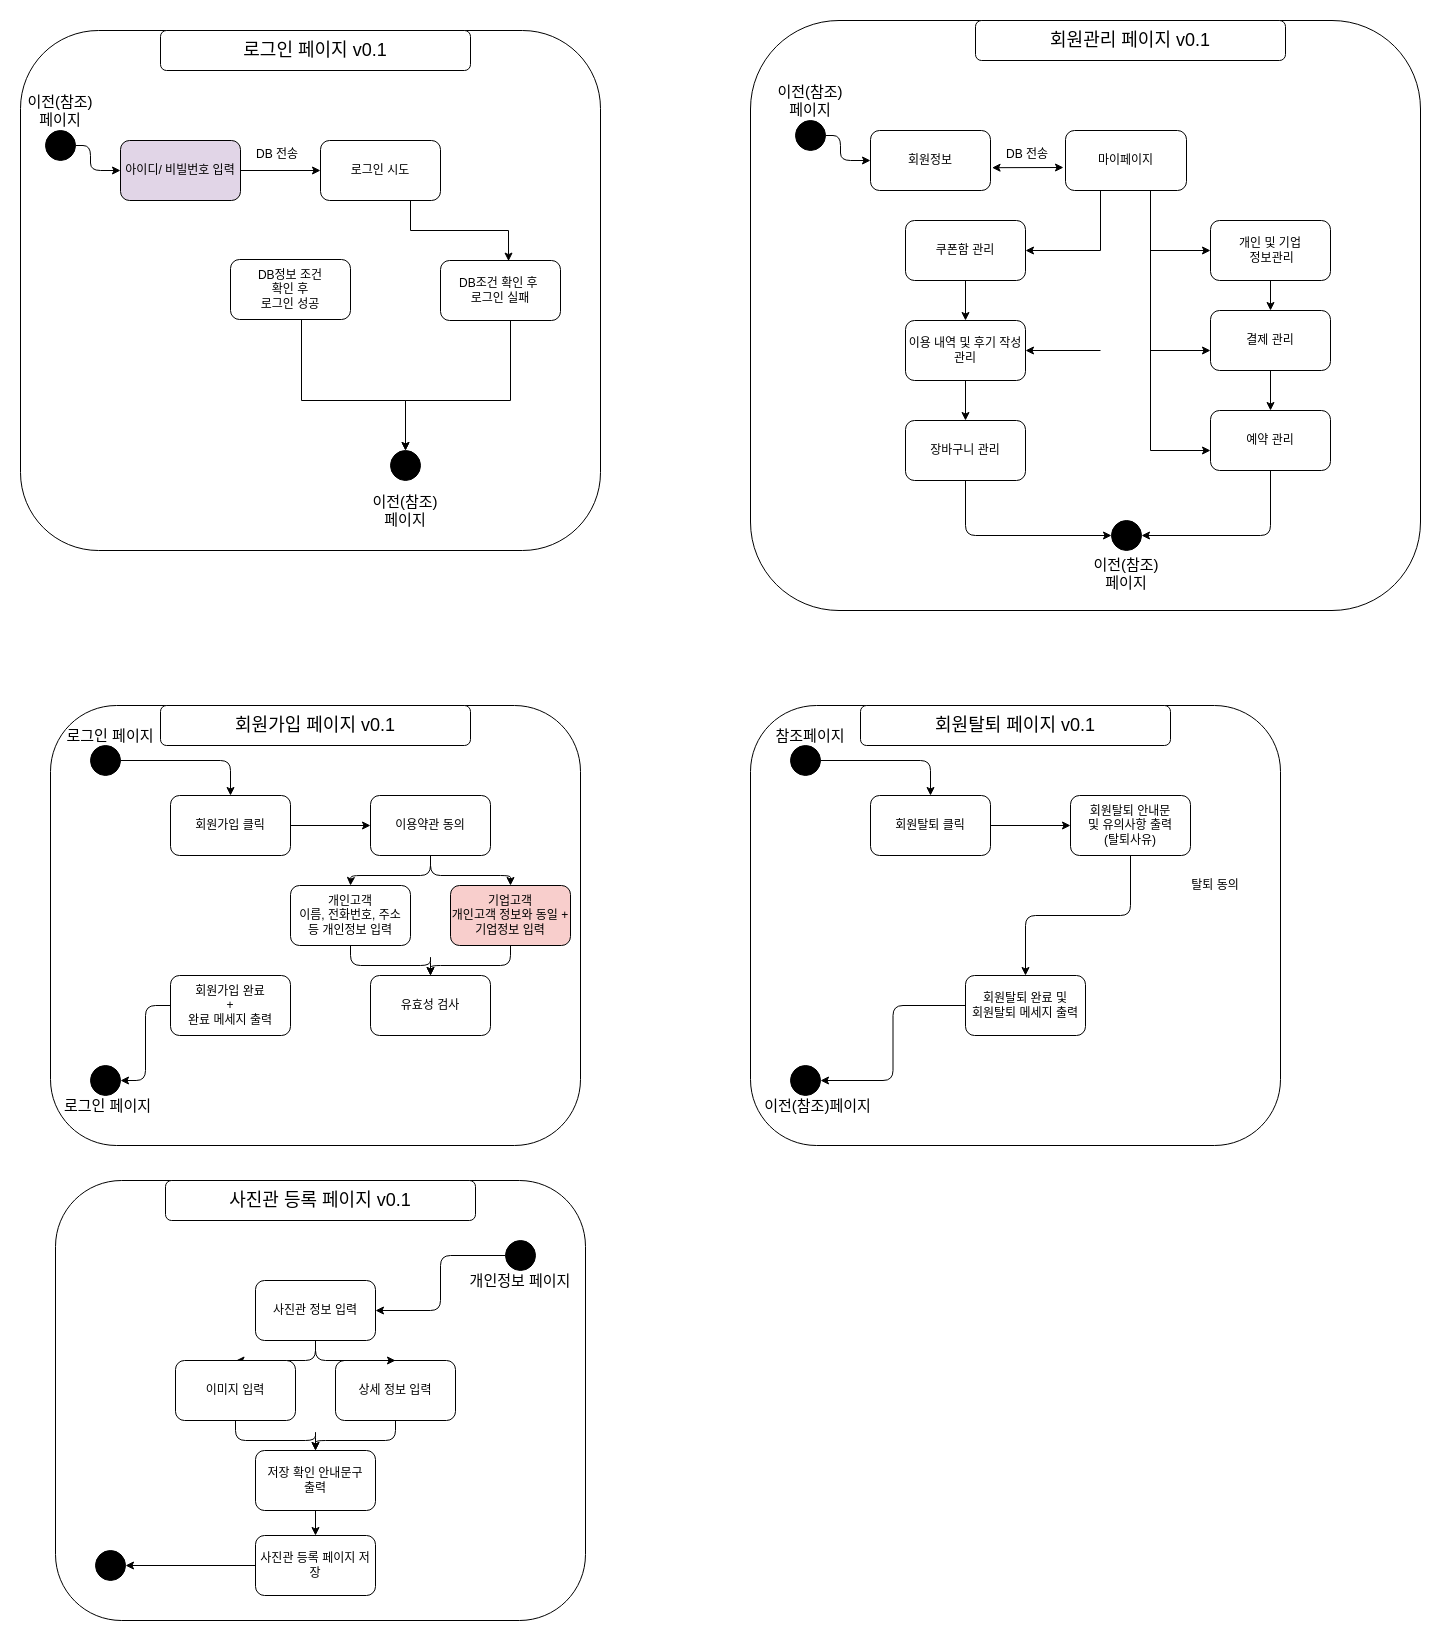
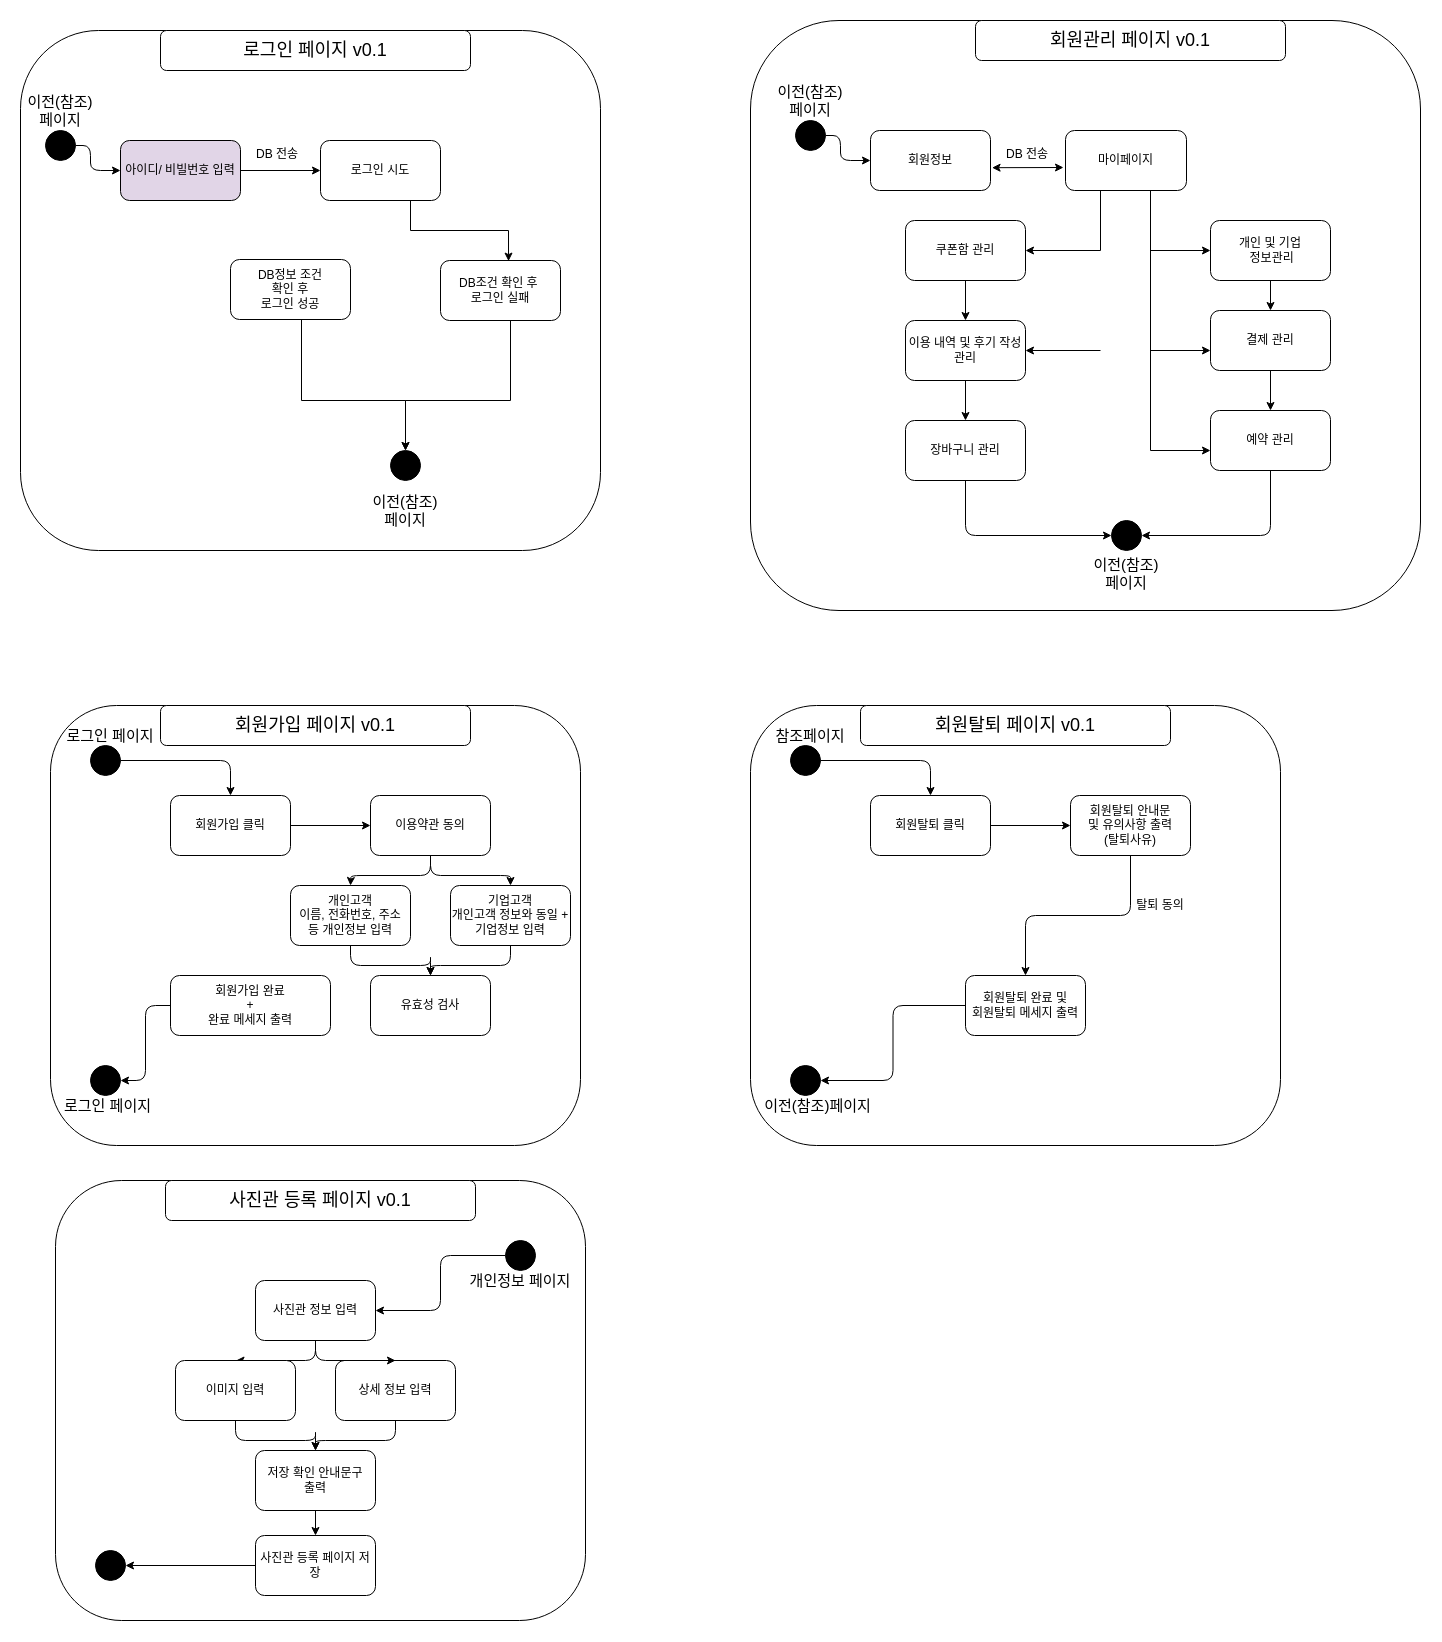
node "탈퇴 동의": moved (1216, 886) -> (1161, 906)
node "기업고객 개인고객 정보와 동일 + 기업정보 입력": fillcolor #f8cecc -> #ffffff
node "회원가입 완료 + 완료 메세지 출력": size 120x60 -> 160x60
